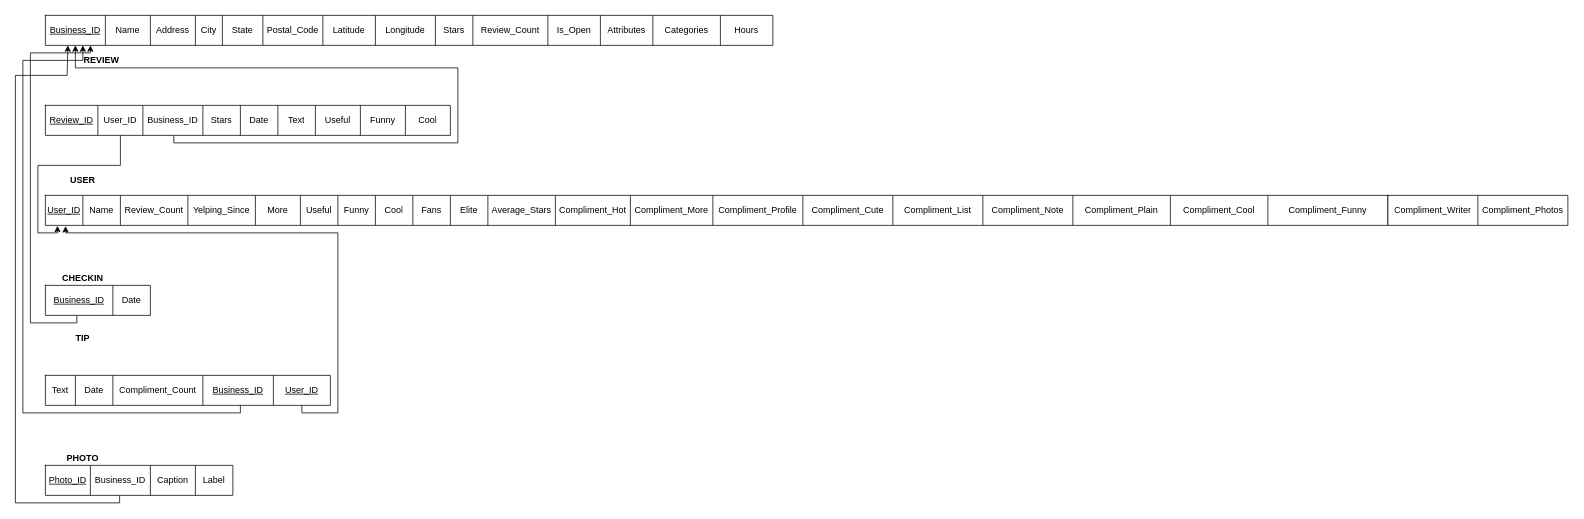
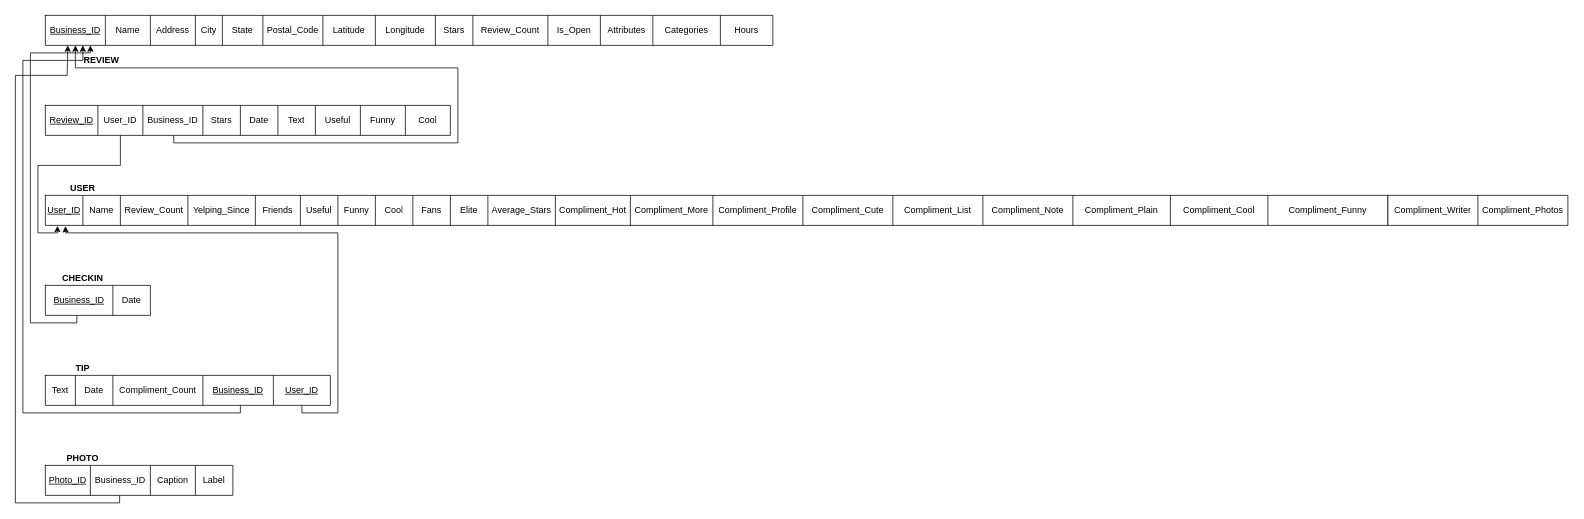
node "USER": moved (83, 180) -> (83, 188)
node "More": label "More" -> "Friends"
node "TIP": moved (83, 338) -> (83, 368)
